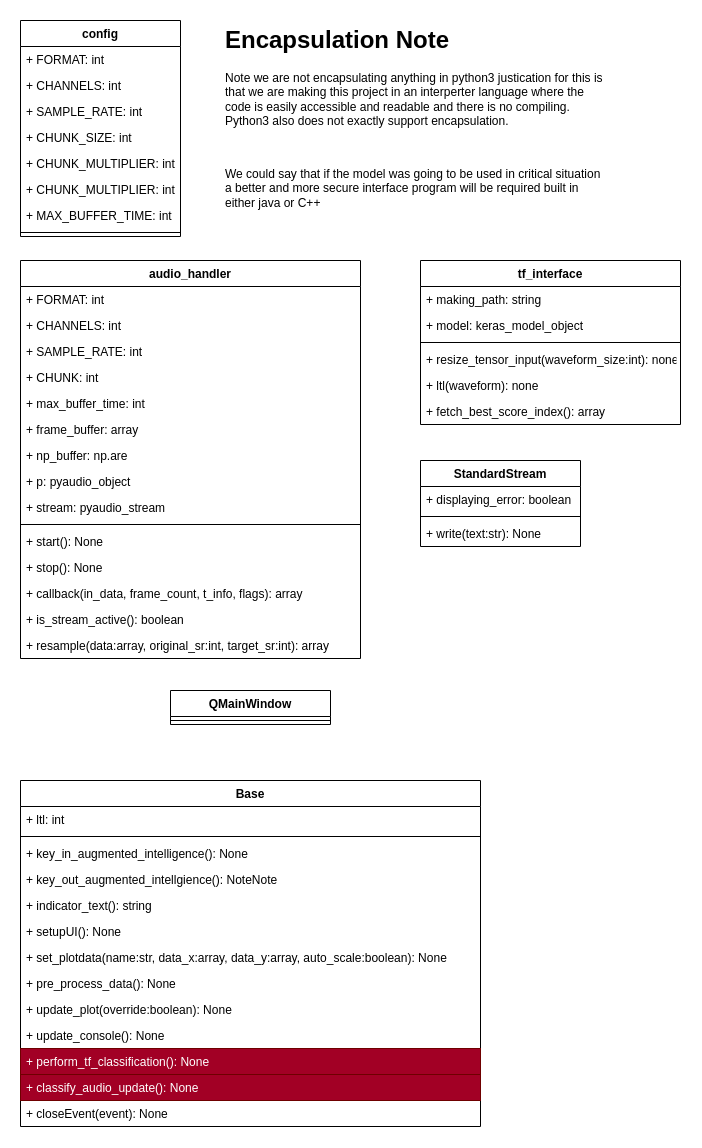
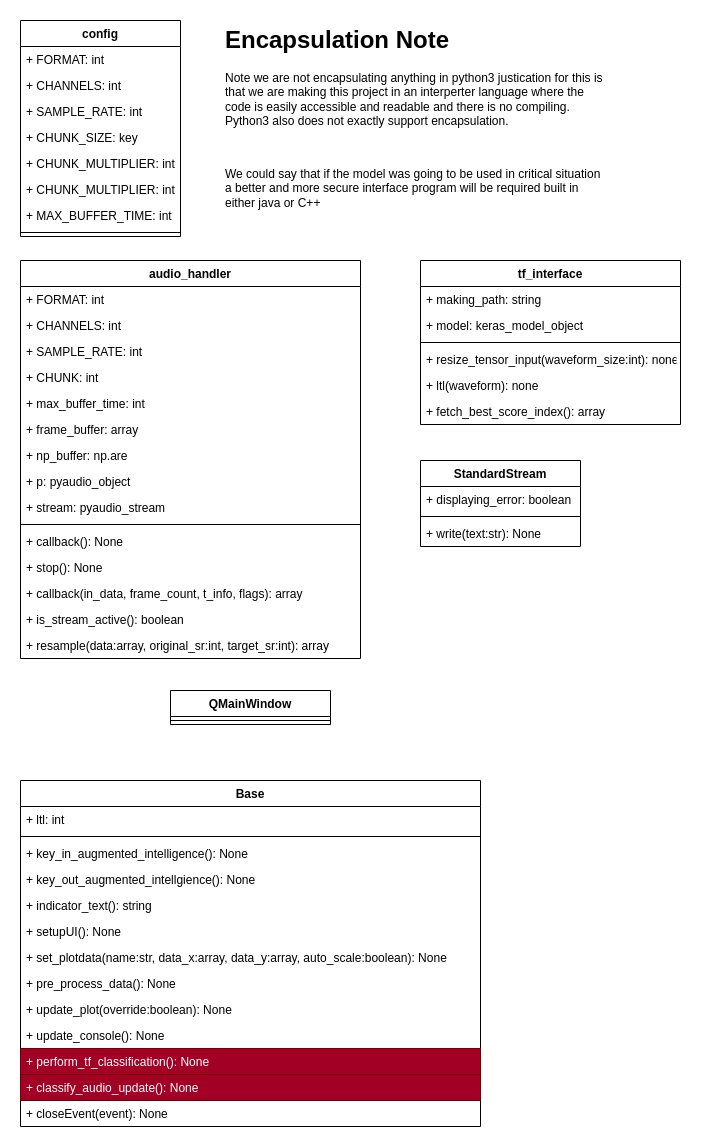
node "+ CHUNK_SIZE: int": label "+ CHUNK_SIZE: int" -> "+ CHUNK_SIZE: key"
node "+ start(): None": label "+ start(): None" -> "+ callback(): None"
node "+ key_out_augmented_intellgience(): NoteNote": label "+ key_out_augmented_intellgience(): NoteNote" -> "+ key_out_augmented_intellgience(): None"
